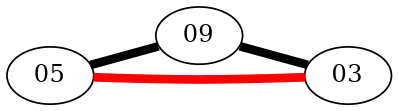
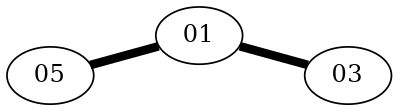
node "09": label "09" -> "01"
edge "05" -- "03": removed
